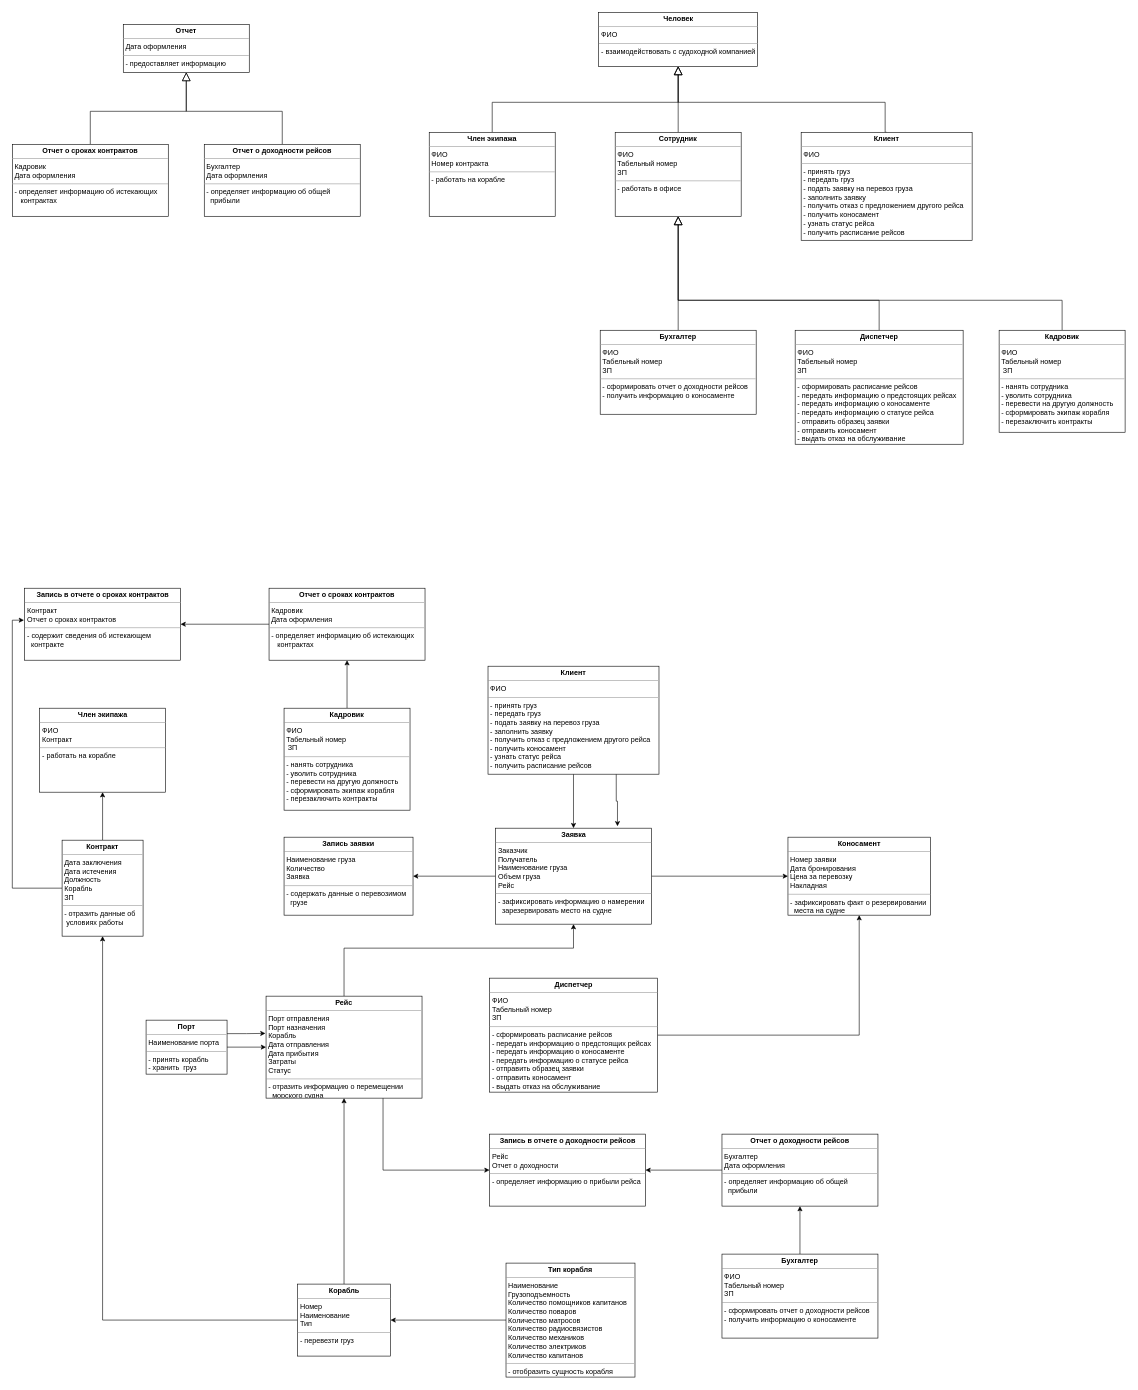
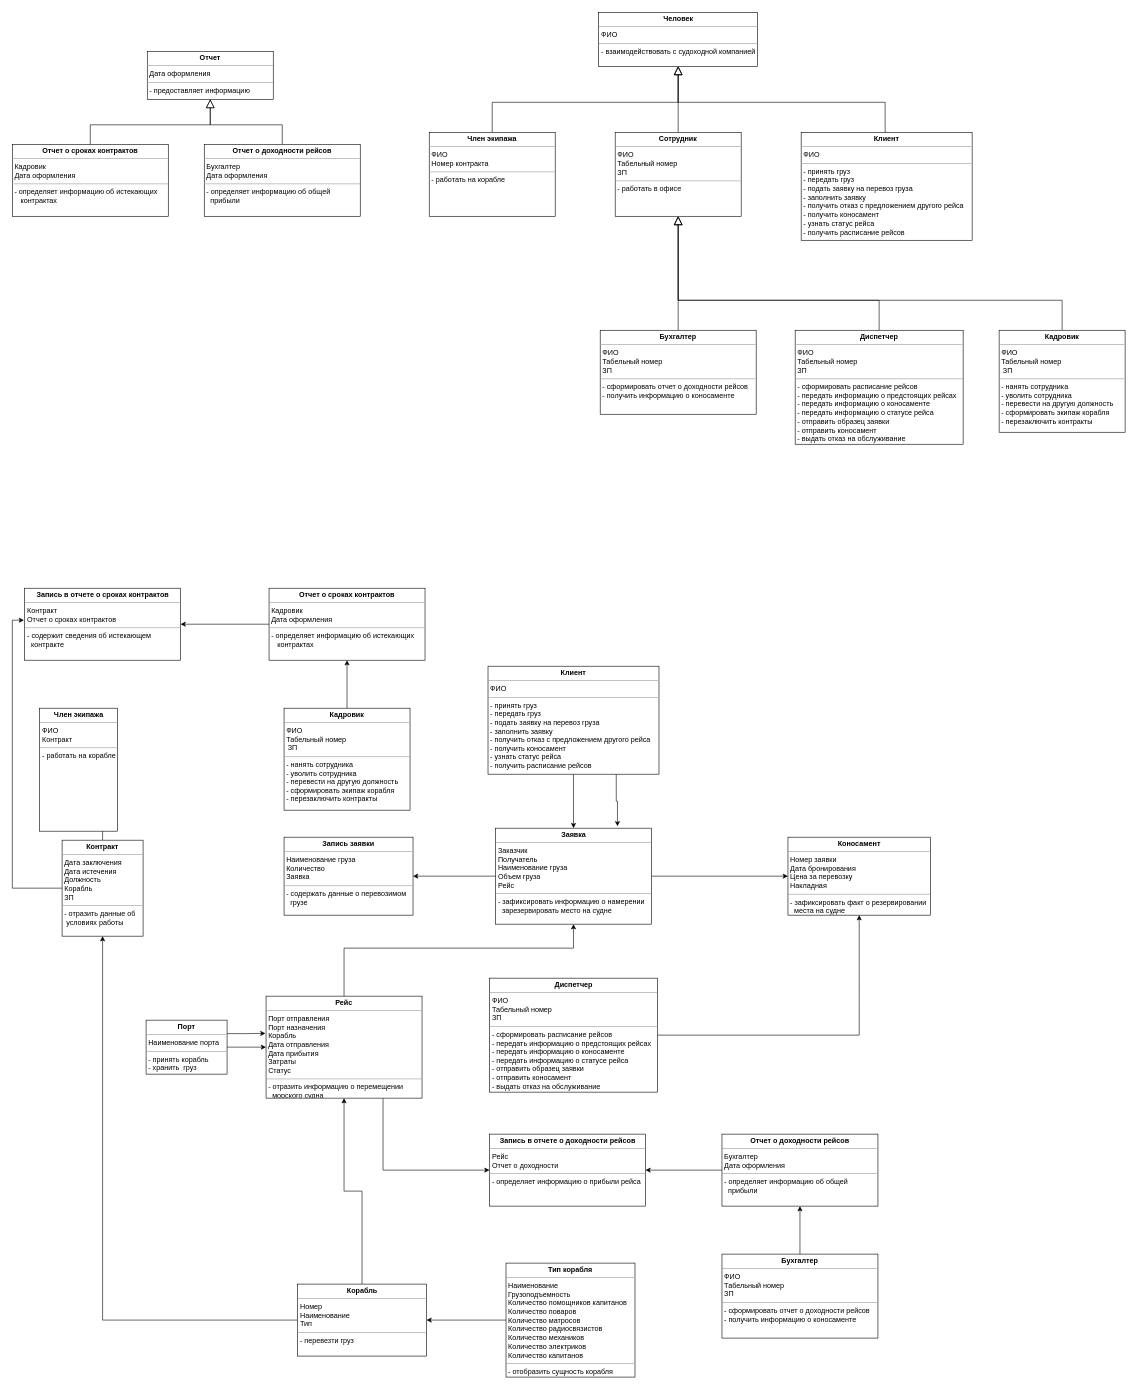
node "Отчет Дата оформления - предоставляет информацию": moved (186, 48) -> (210, 75)
node "Член экипажа ФИО Контракт - работать на корабле": size 126x84 -> 78x123
node "Корабль Номер Наименование Тип - перевезти груз": size 93x72 -> 129x72
